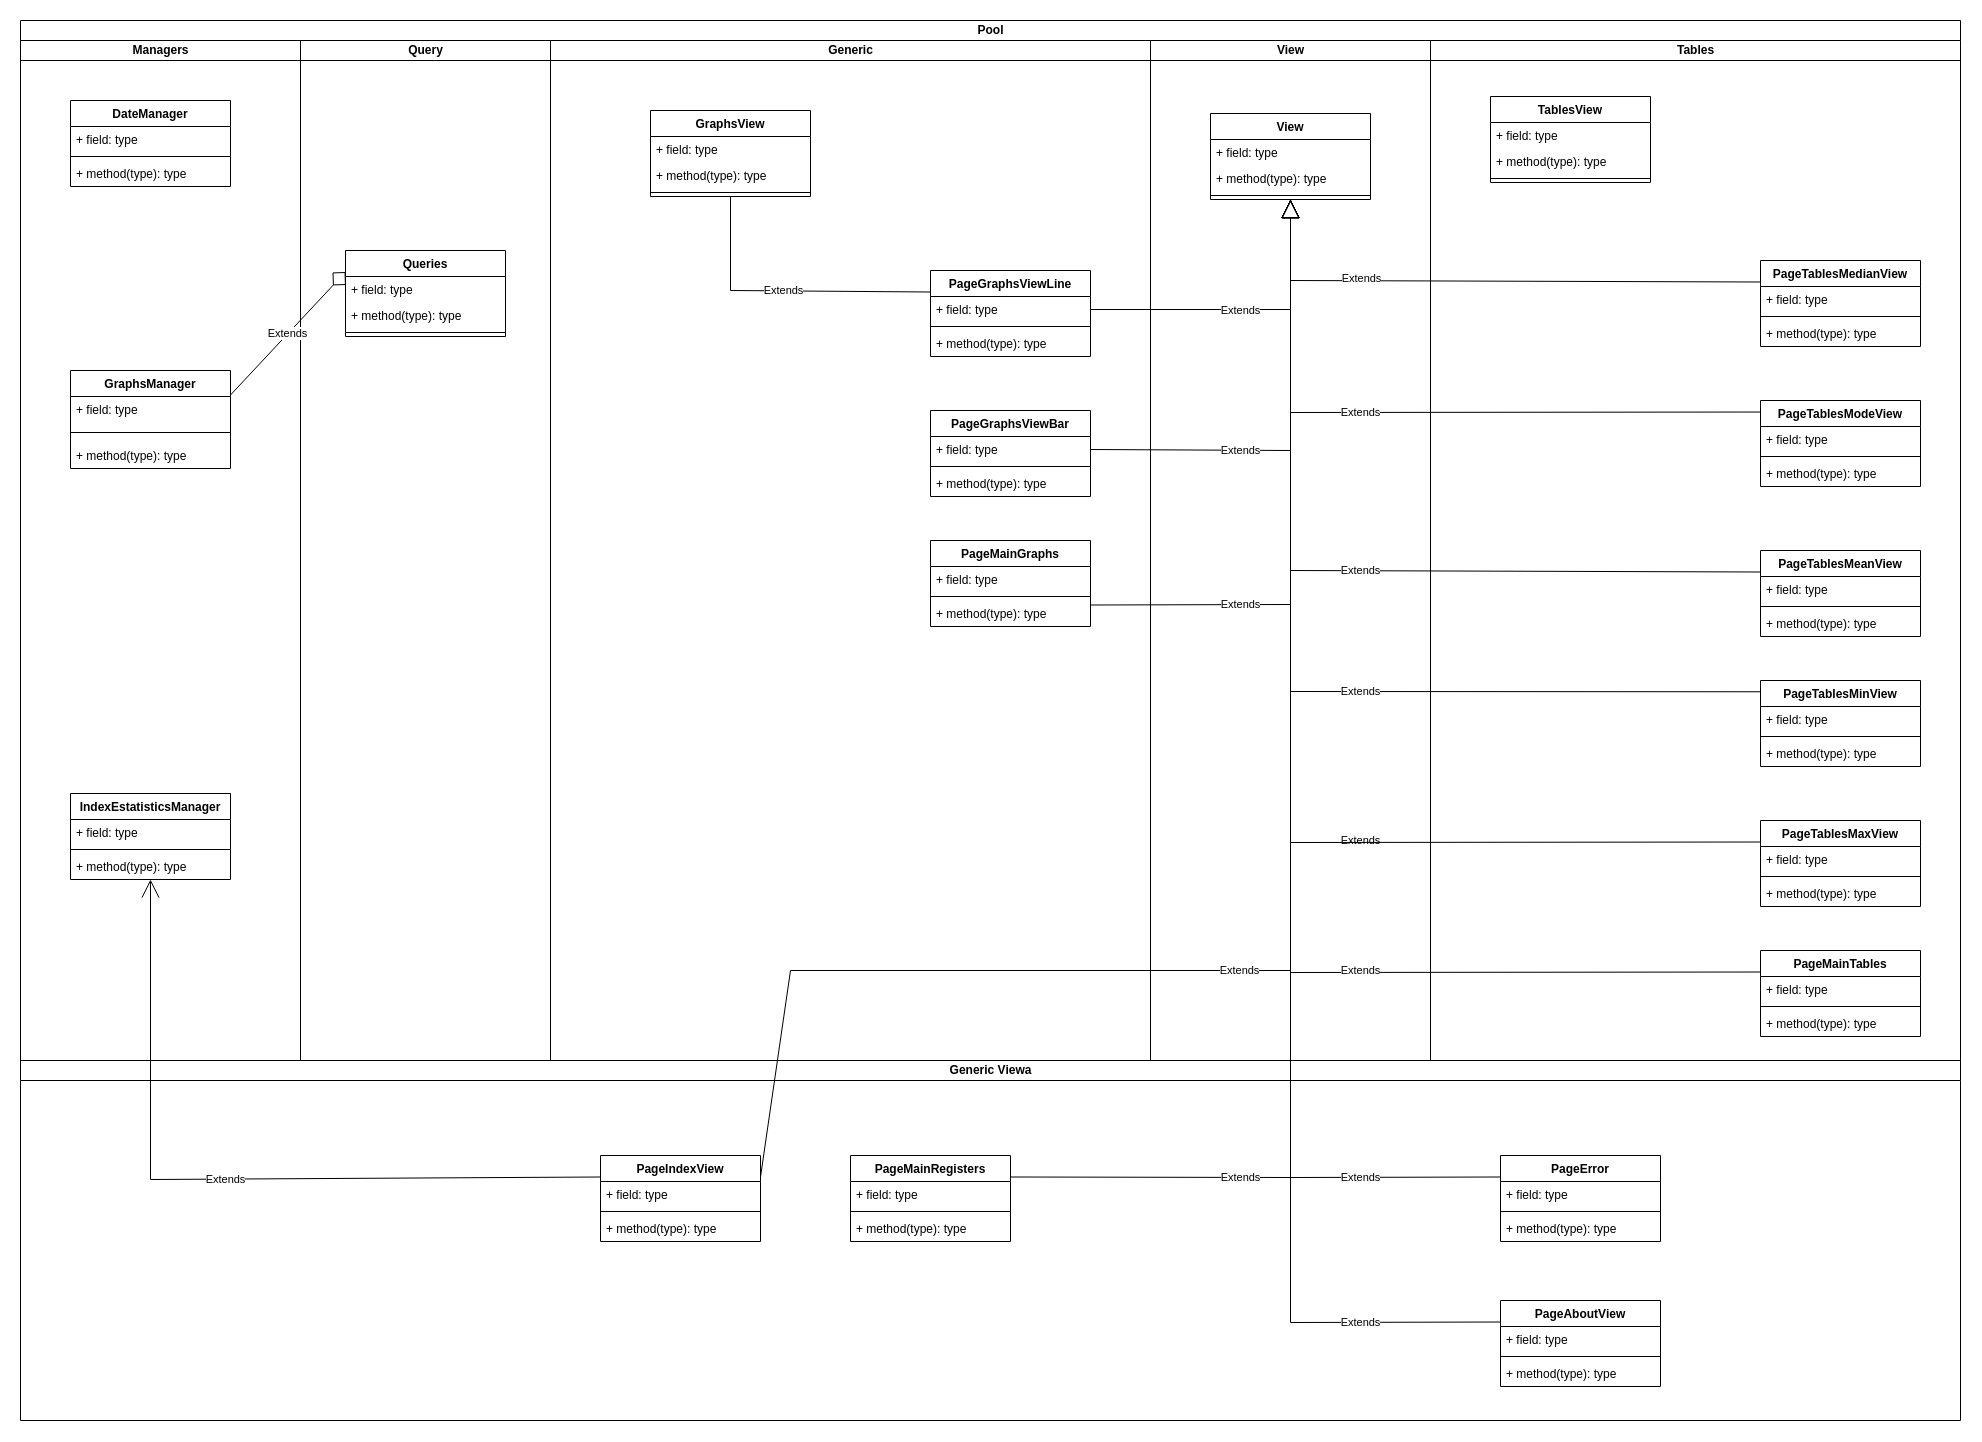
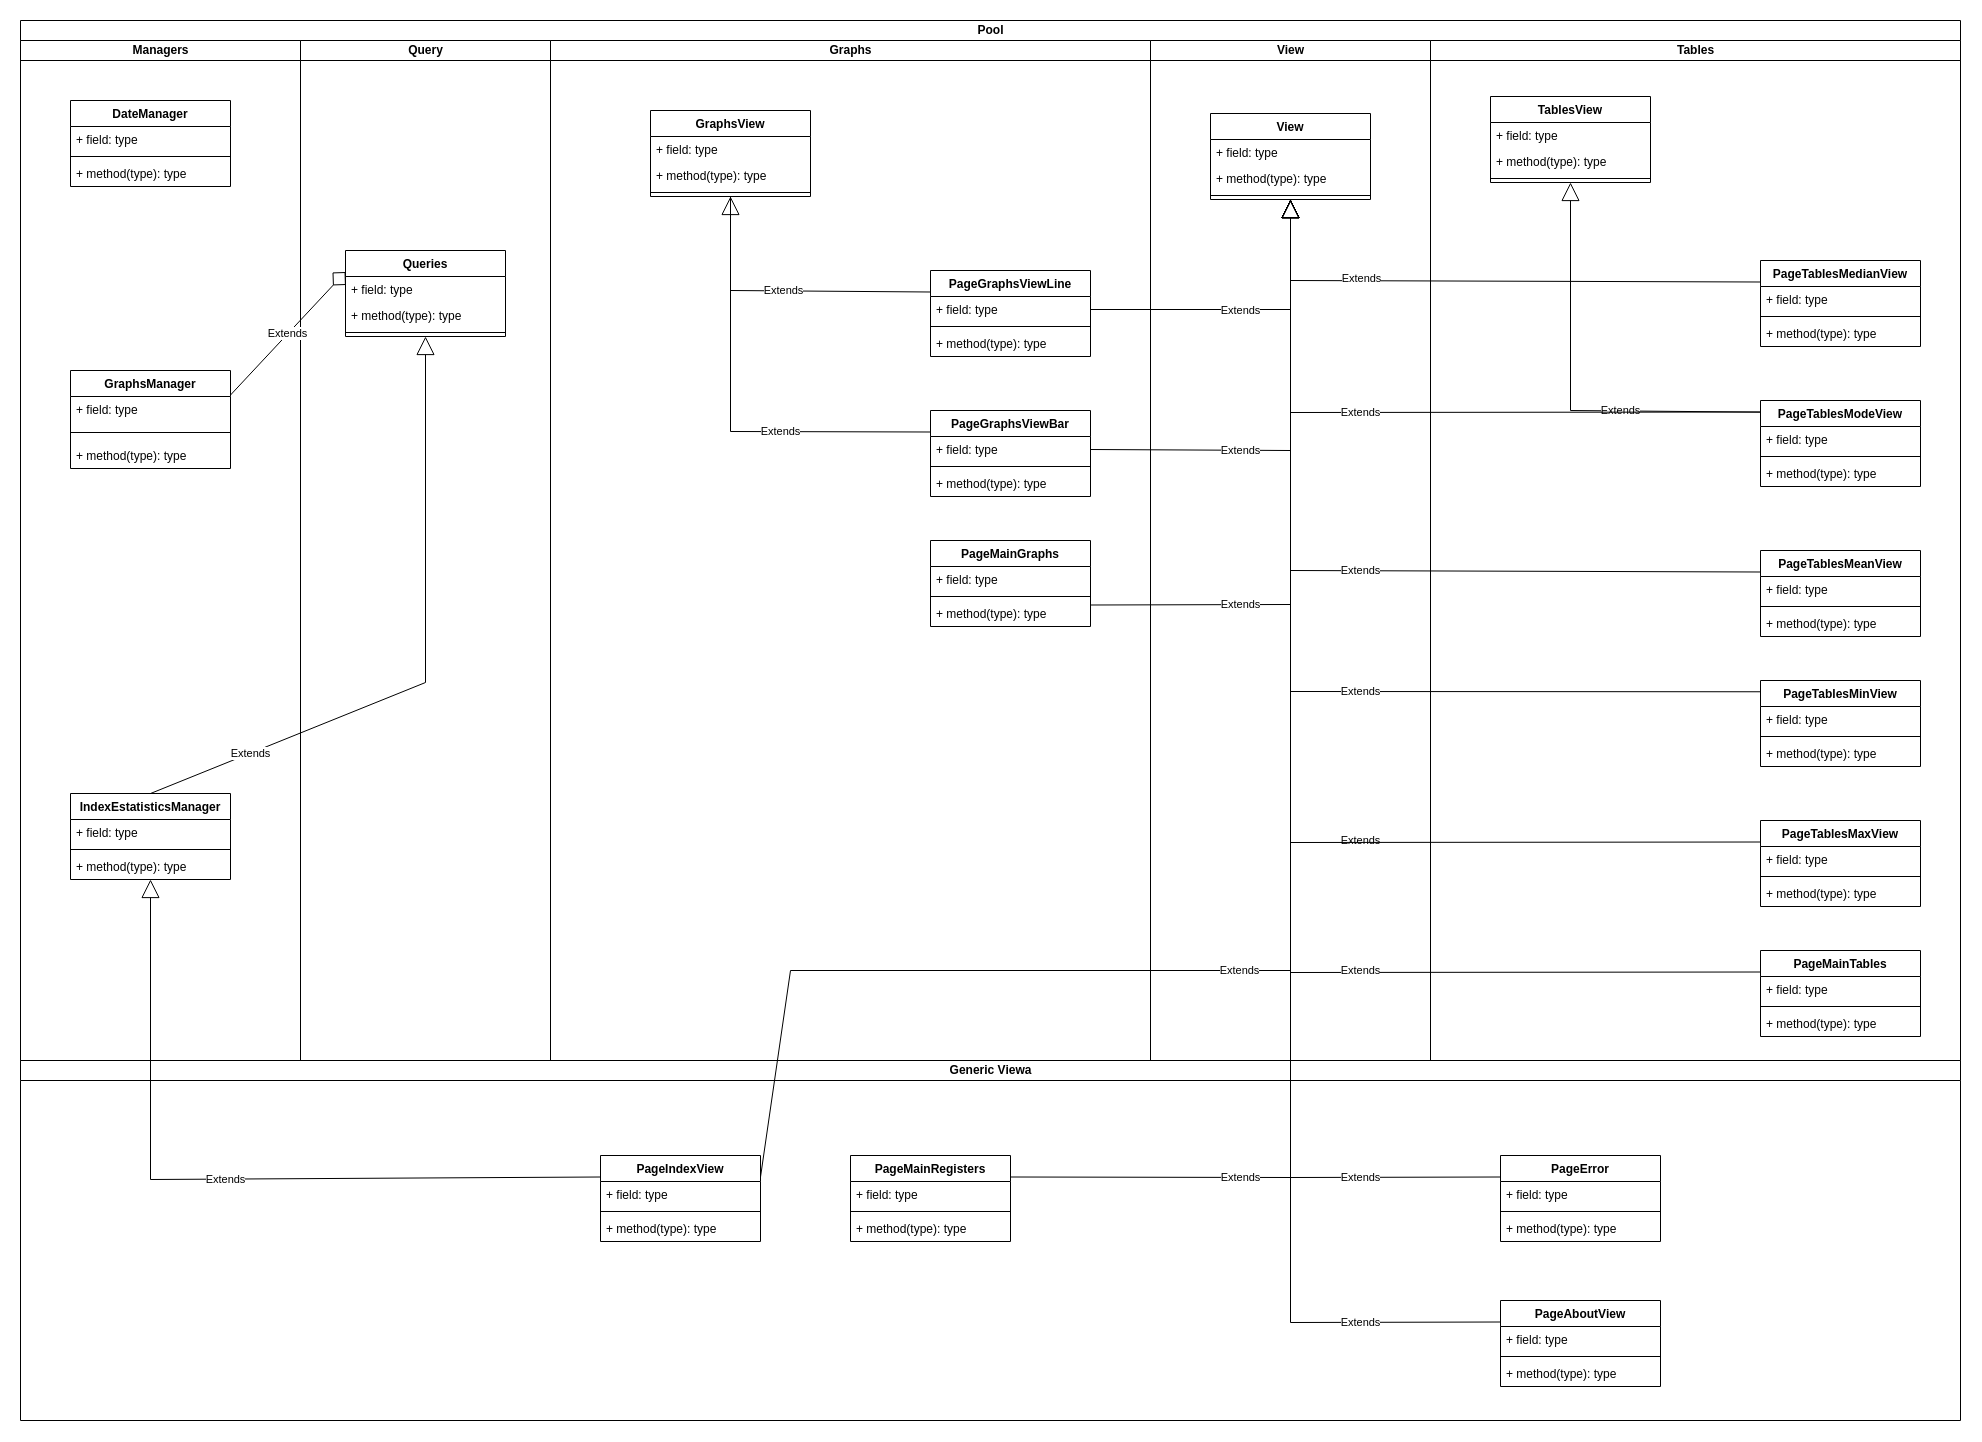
node "Generic": label "Generic" -> "Graphs"
edge "PageTablesModeView" -> "TablesView": added, label "Extends"
edge "PageGraphsViewBar" -> "GraphsView": added, label "Extends"
edge "IndexEstatisticsManager" -> "Queries": added, label "Extends"
edge "PageIndexView" -> "IndexEstatisticsManager": arrowhead open -> block
